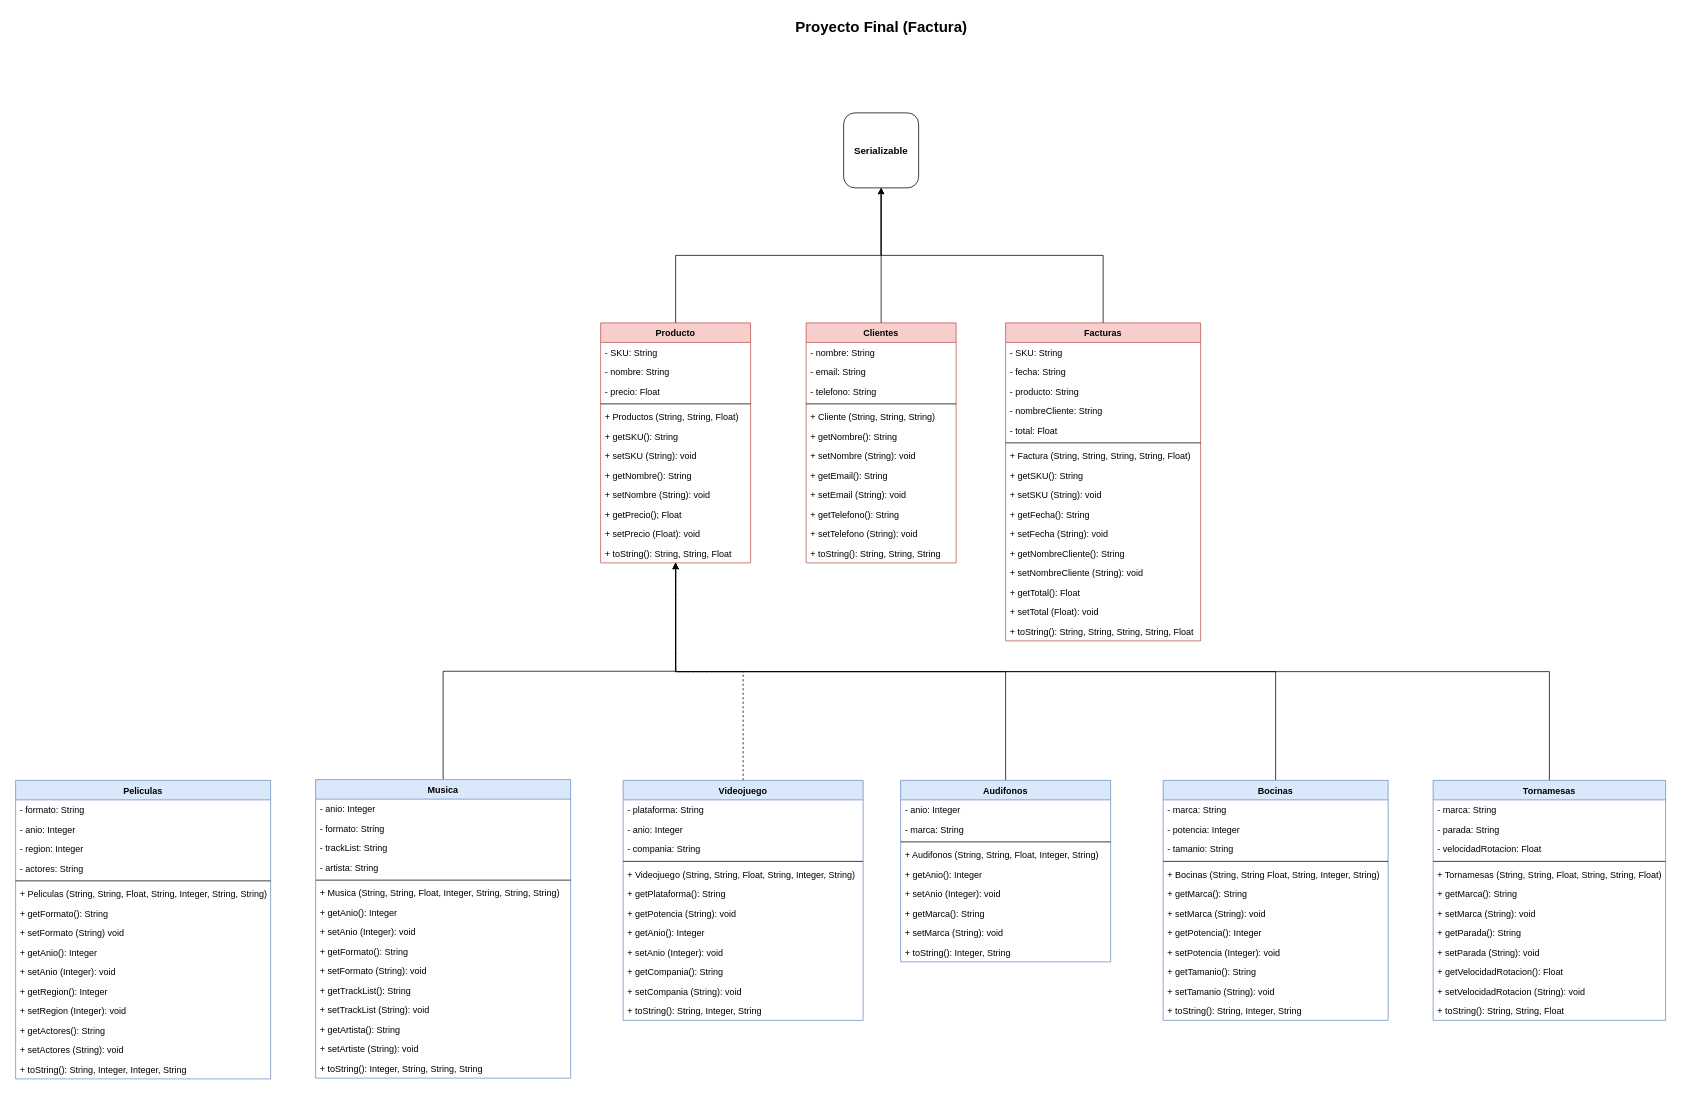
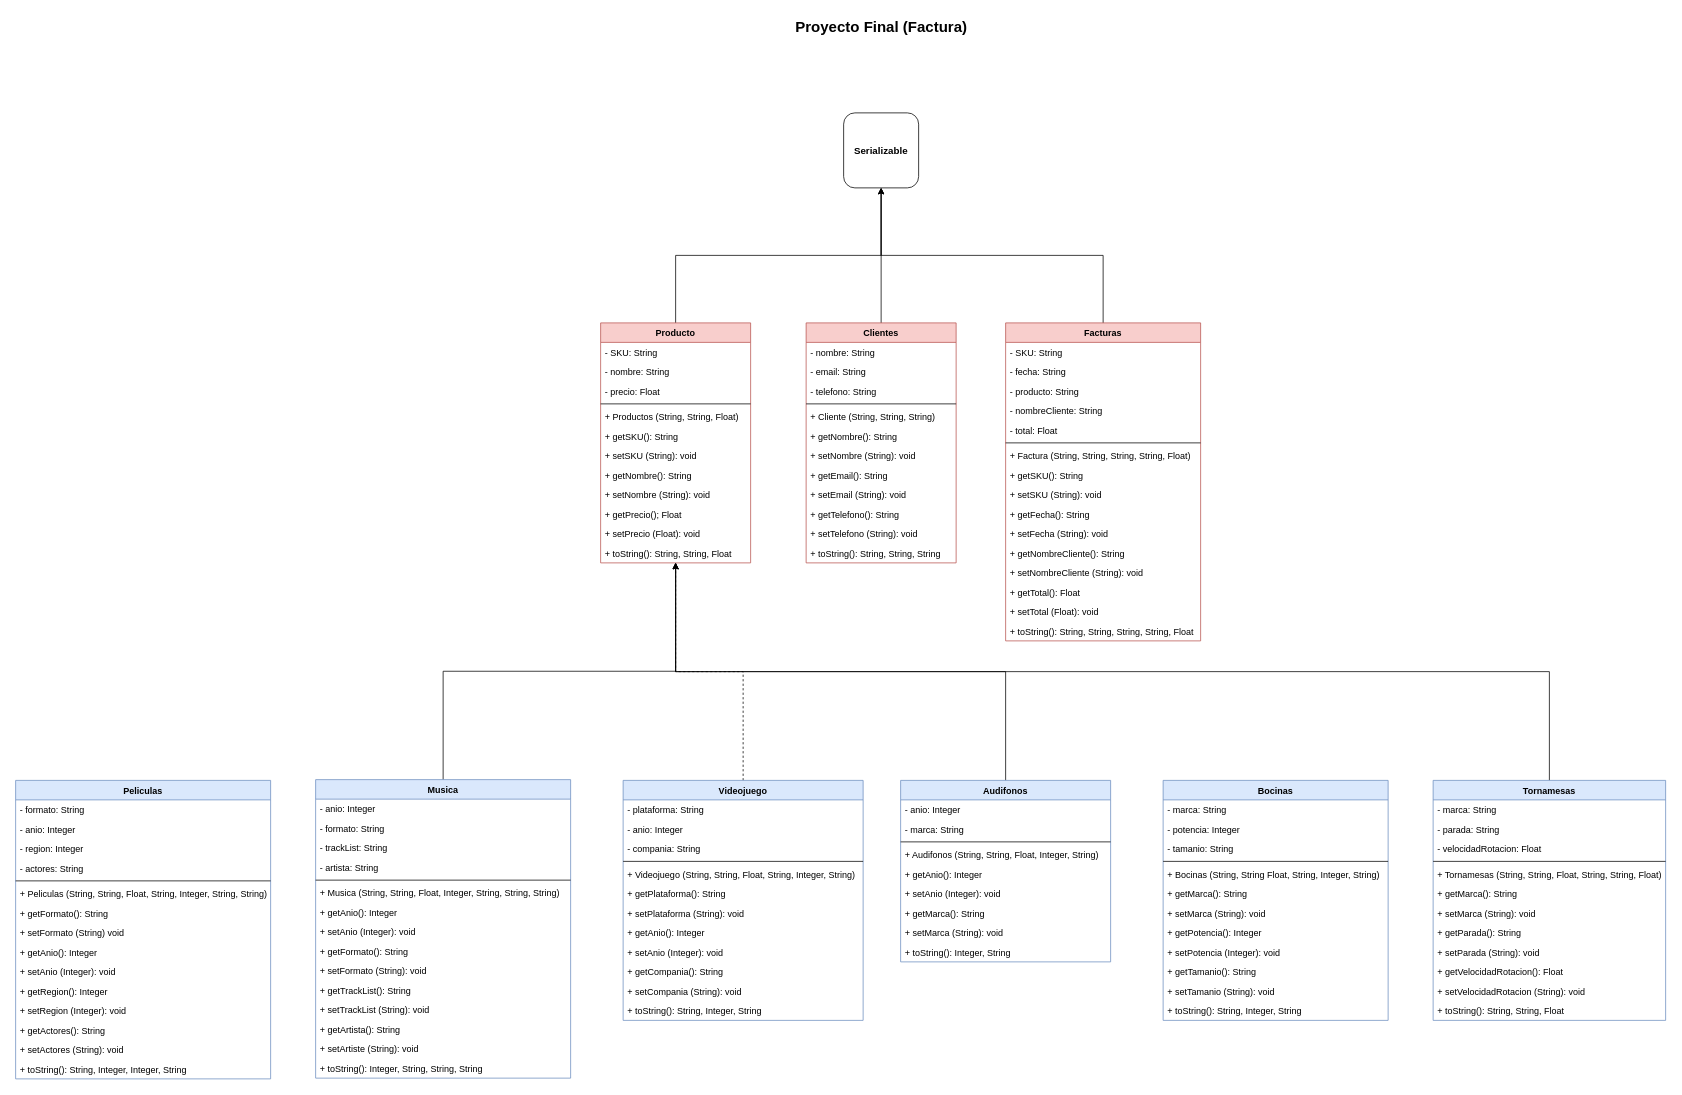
edge "Bocinas" -> "Producto": removed
node "+ getPotencia (String): void": label "+ getPotencia (String): void" -> "+ setPlataforma (String): void"
